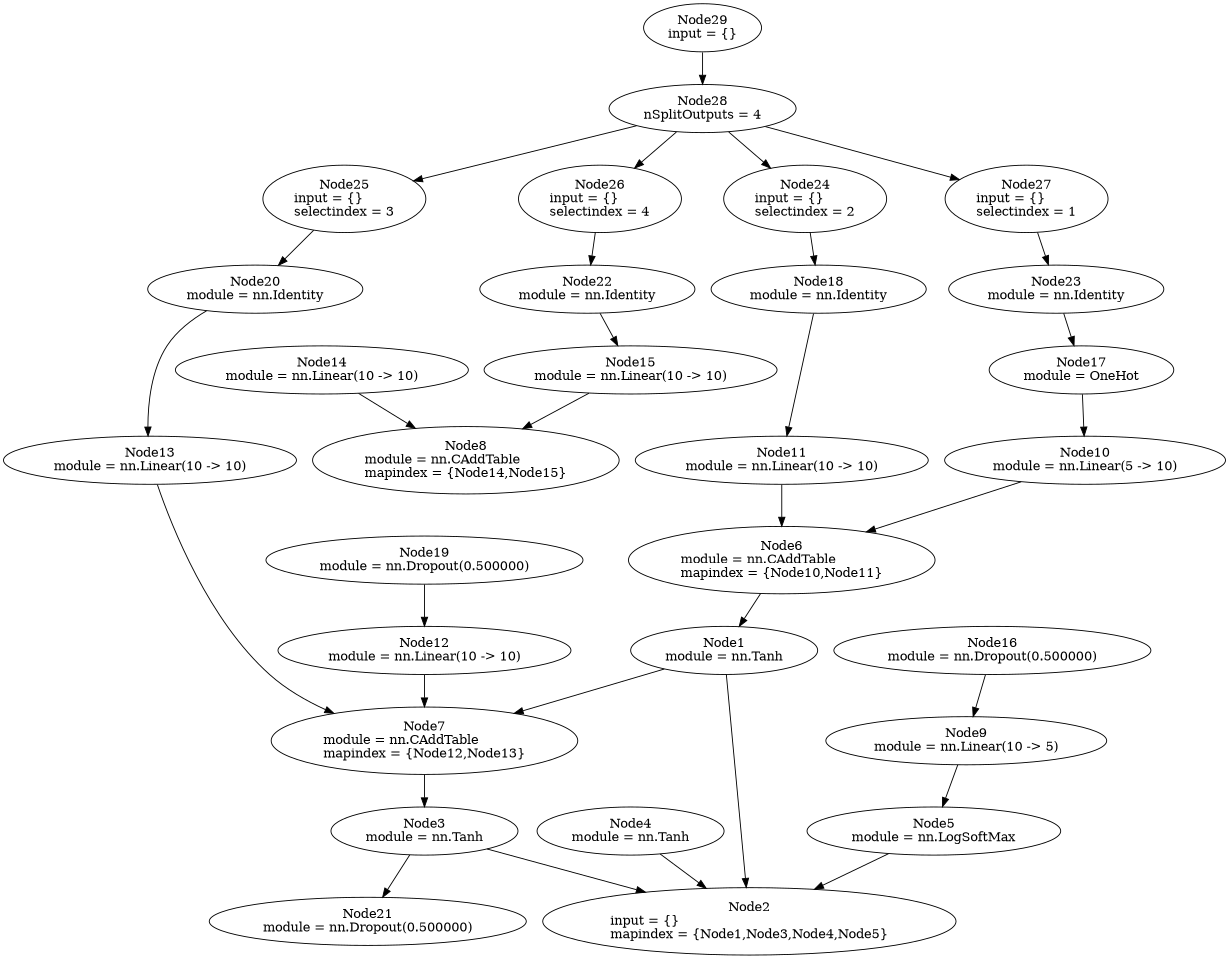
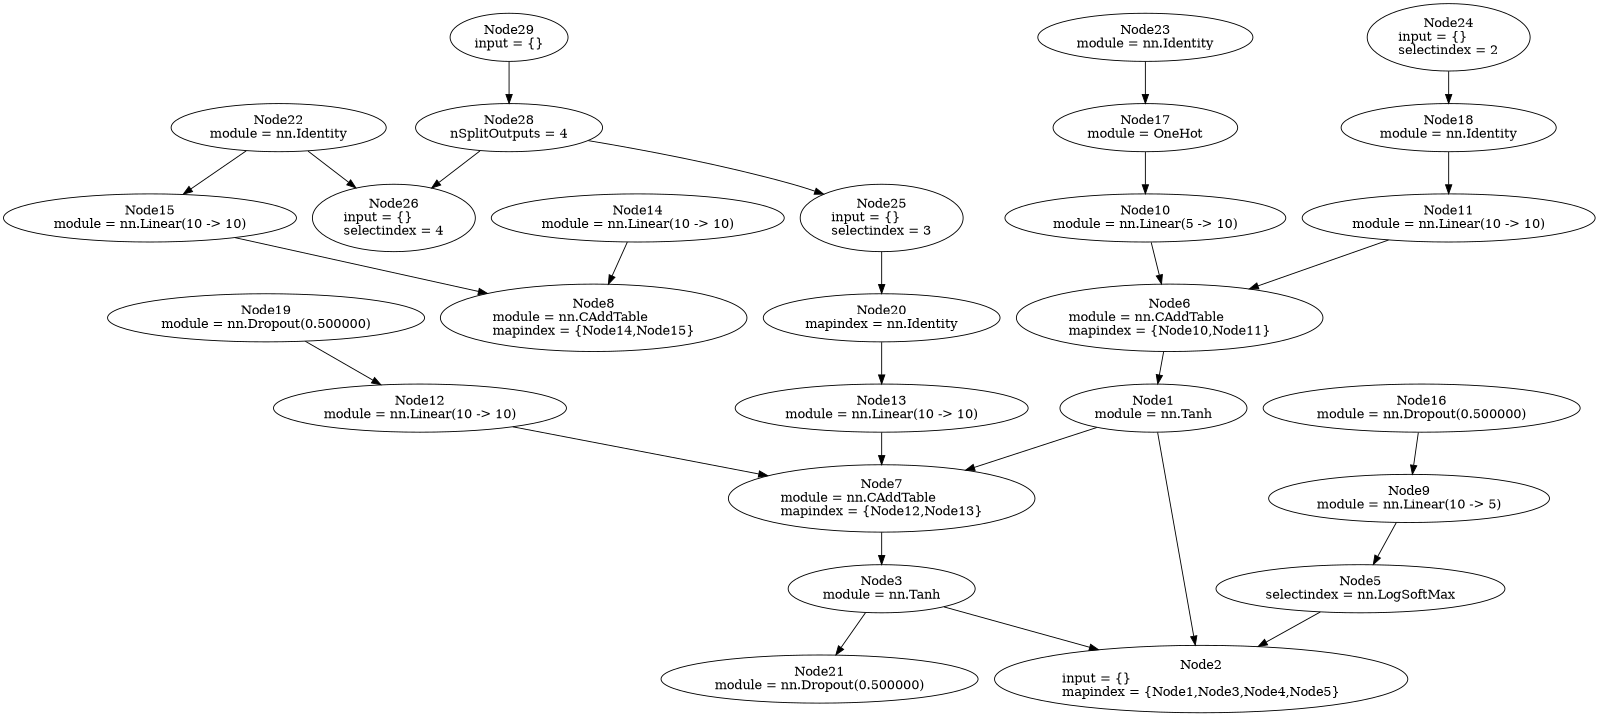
edge "Node28 nSplitOutputs = 4" -> "Node24 input = {} selectindex = 2": removed
node "Node27 input = {} selectindex = 1": removed
edge "Node26 input = {} selectindex = 4" -> "Node22 module = nn.Identity": reversed
node "Node20 module = nn.Identity": label "Node20 module = nn.Identity" -> "Node20 mapindex = nn.Identity"
node "Node4 module = nn.Tanh": removed
node "Node5 module = nn.LogSoftMax": label "Node5 module = nn.LogSoftMax" -> "Node5 selectindex = nn.LogSoftMax"
